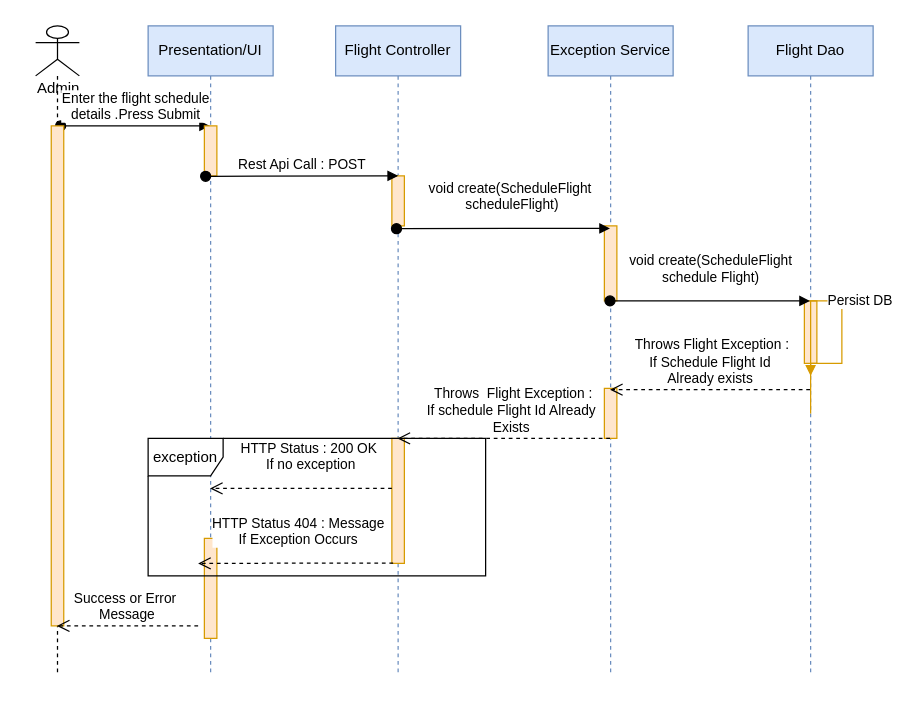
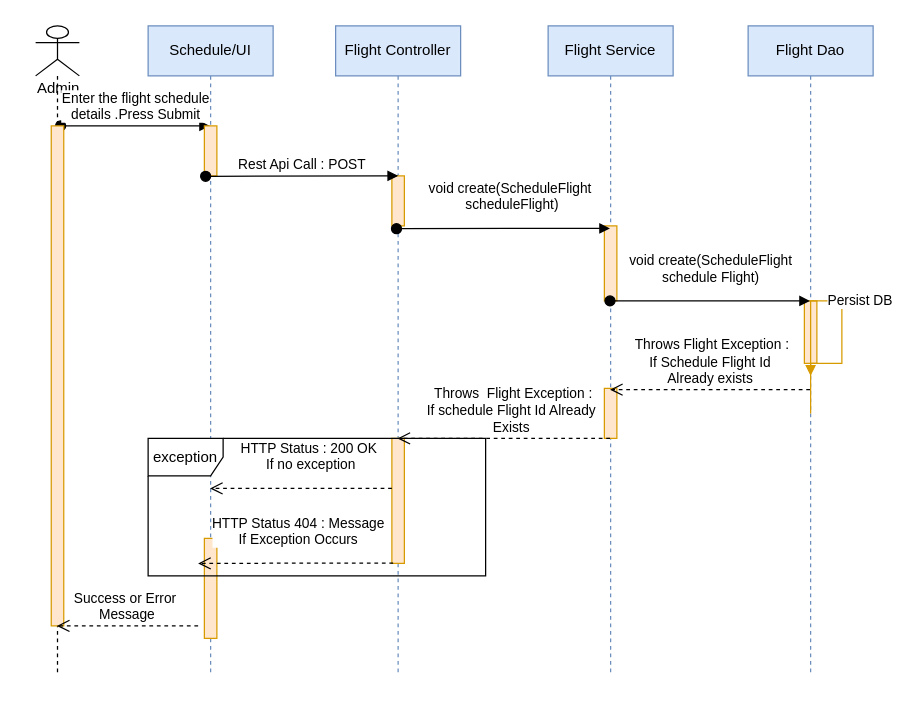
node "Presentation/UI": label "Presentation/UI" -> "Schedule/UI"
node "Exception Service": label "Exception Service" -> "Flight Service"
